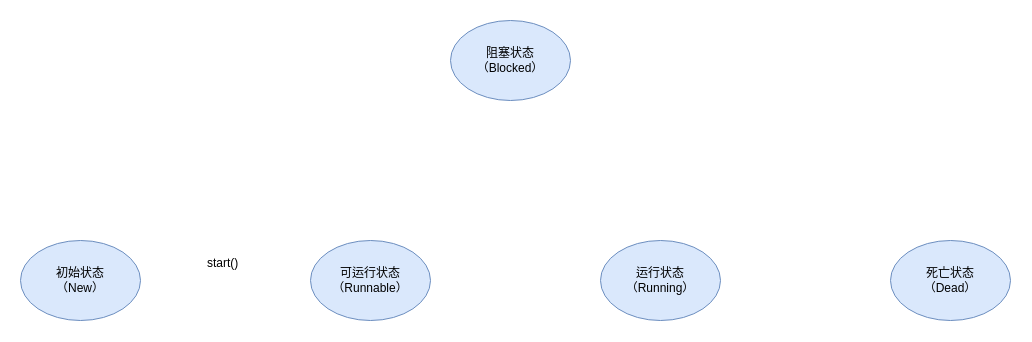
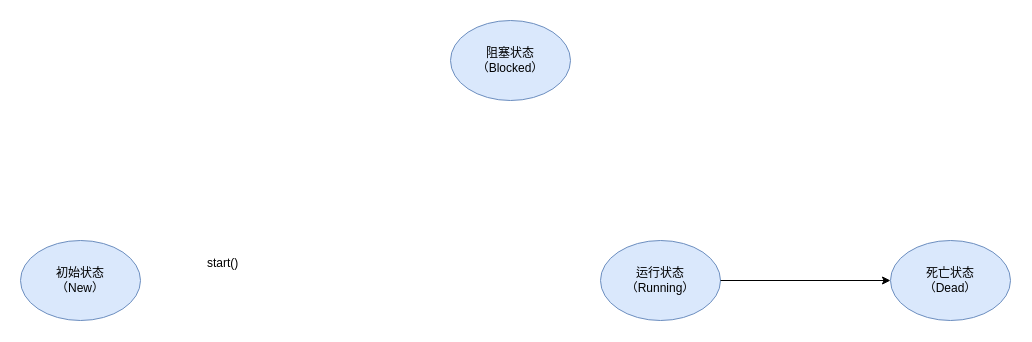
node "可运行状态 （Runnable）": removed
edge "运行状态 （Running）" -> "死亡状态 （Dead）": added
